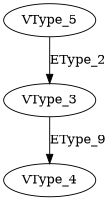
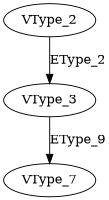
node "VType_5": label "VType_5" -> "VType_2"
node "VType_4": label "VType_4" -> "VType_7"
